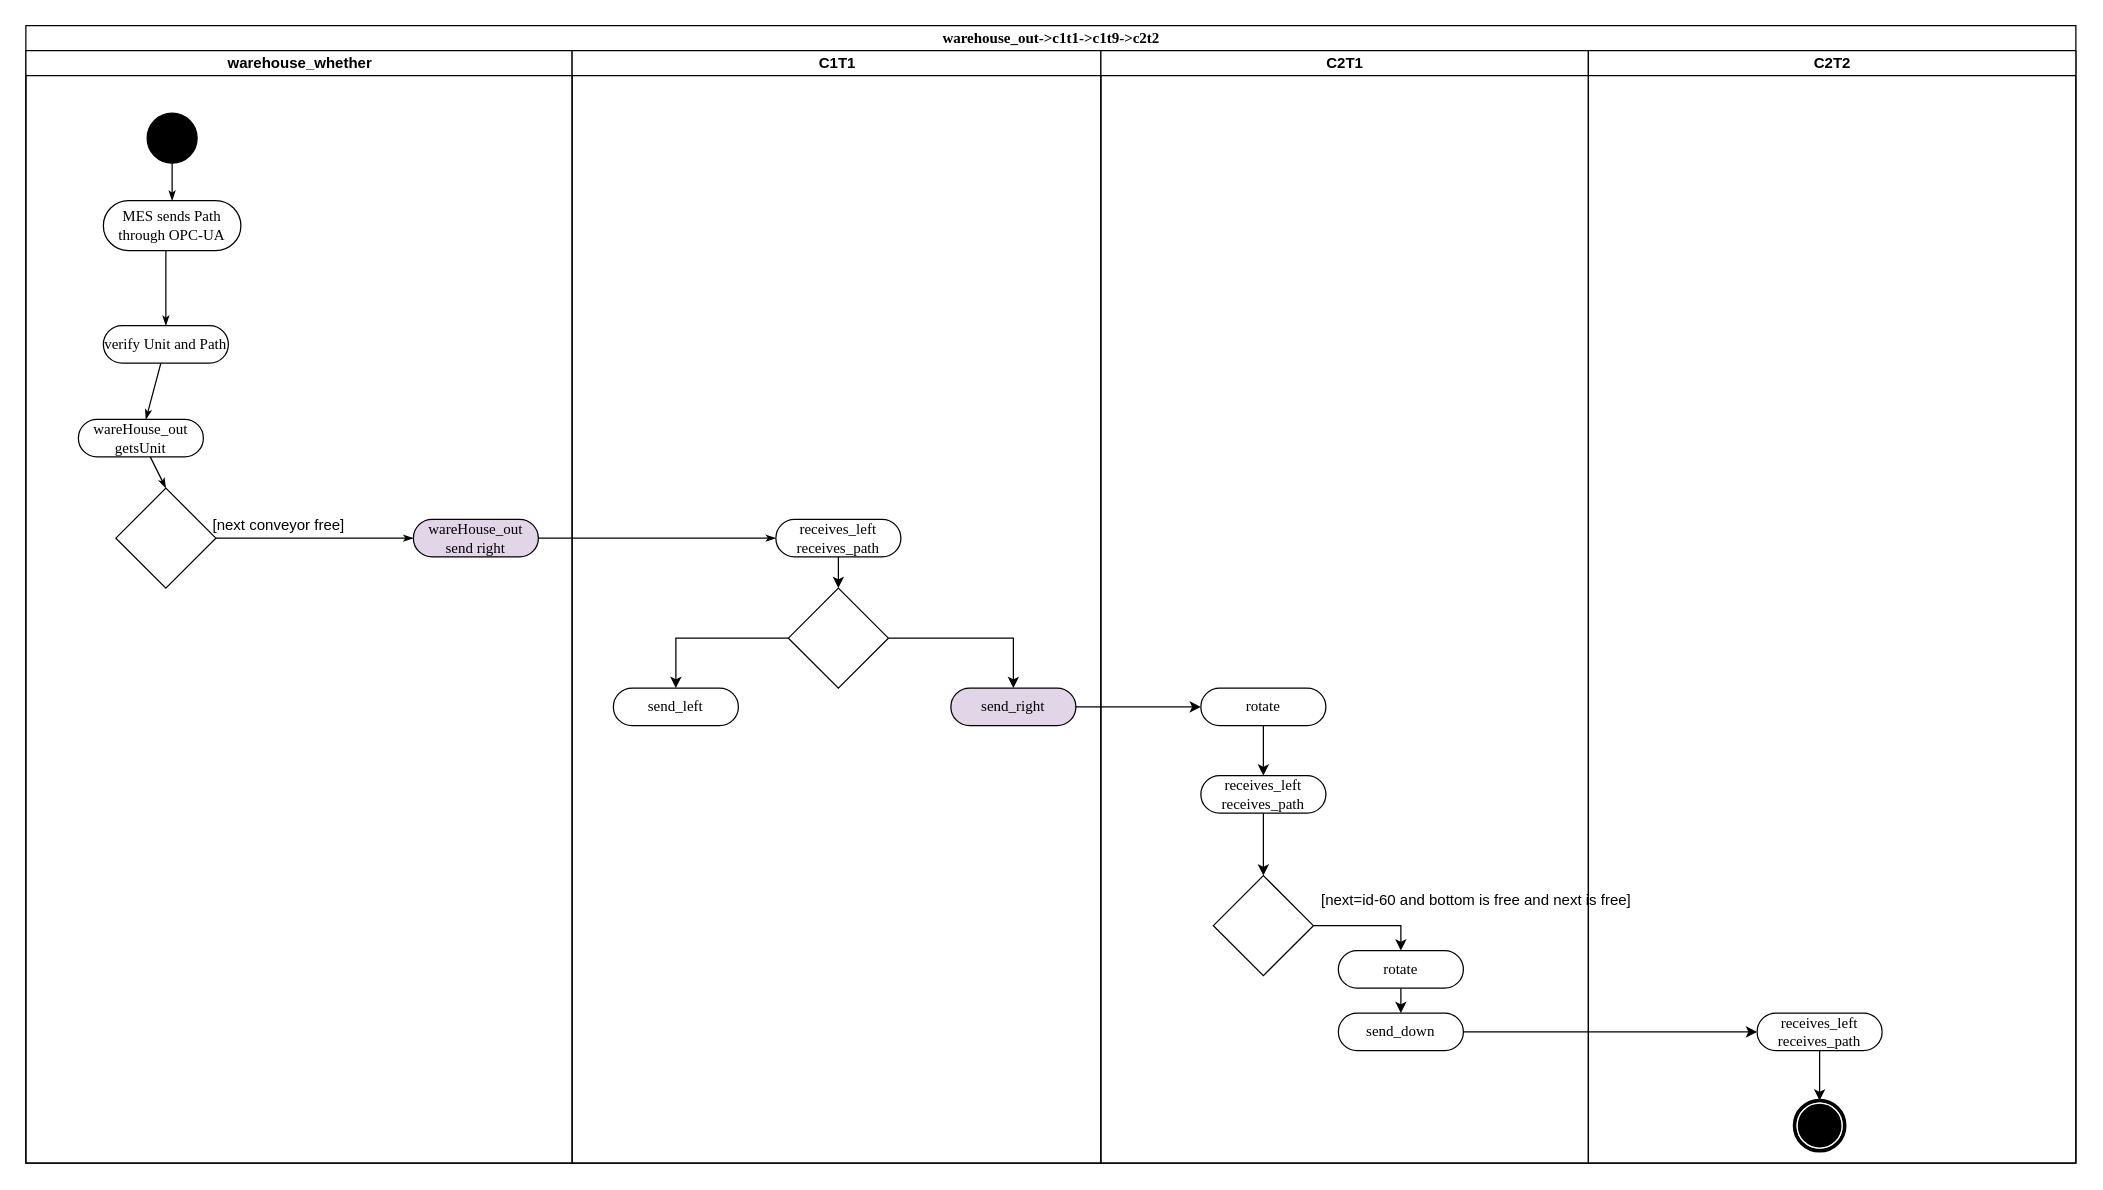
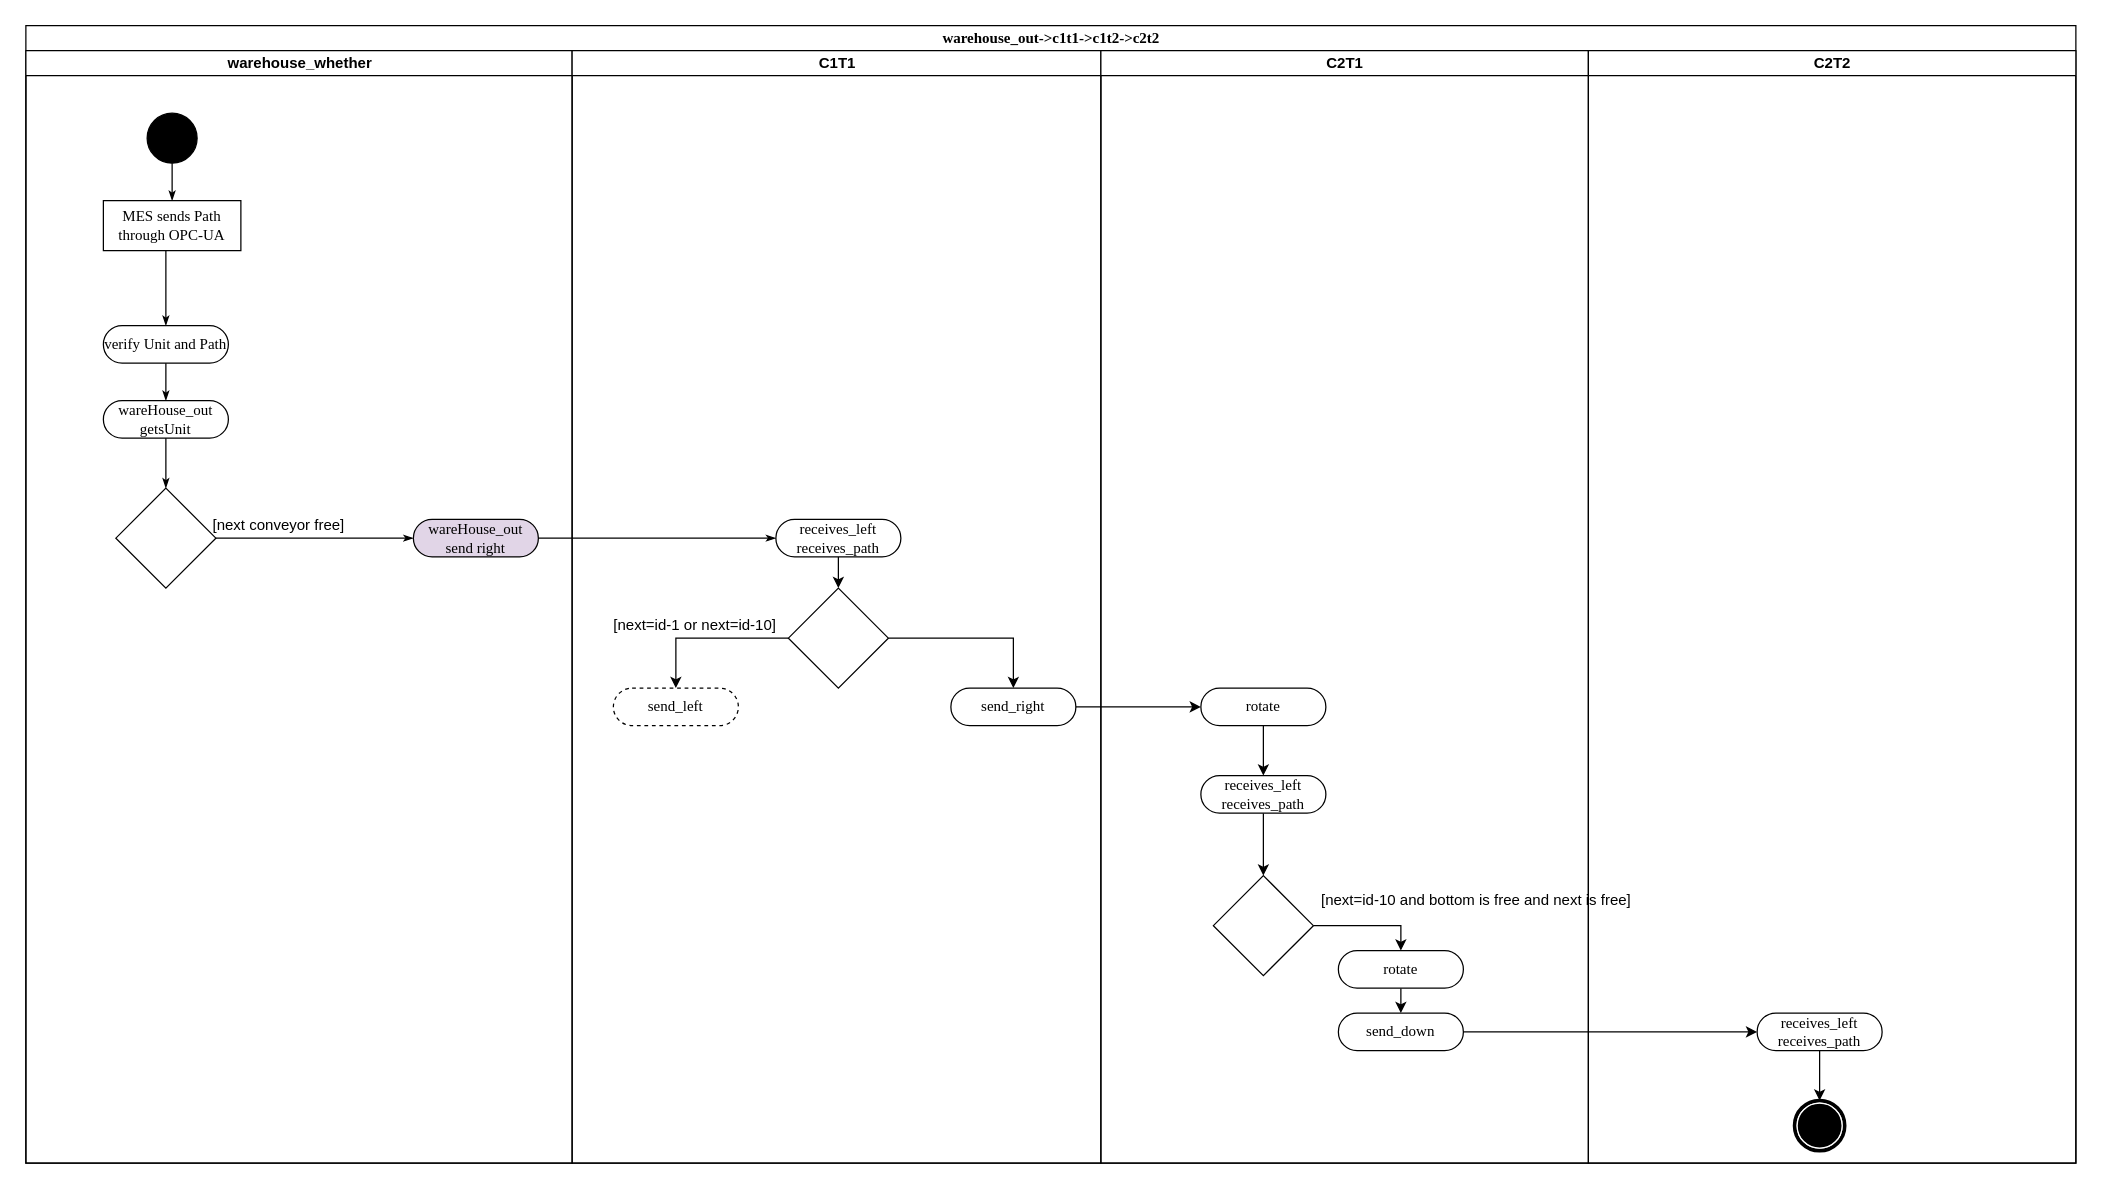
node "warehouse_out->c1t1->c1t9->c2t2": label "warehouse_out->c1t1->c1t9->c2t2" -> "warehouse_out->c1t1->c1t2->c2t2"
node "MES sends Path through OPC-UA": shape rounded rectangle -> rectangle
node "wareHouse_out getsUnit": moved (141, 438) -> (166, 419)
node "[next=id-1 or next=id-10]": added
node "send_left": style solid -> dashed
node "send_right": fillcolor #e1d5e7 -> #ffffff
node "[next=id-60 and bottom is free and next is free]": label "[next=id-60 and bottom is free and next is free]" -> "[next=id-10 and bottom is free and next is free]"
